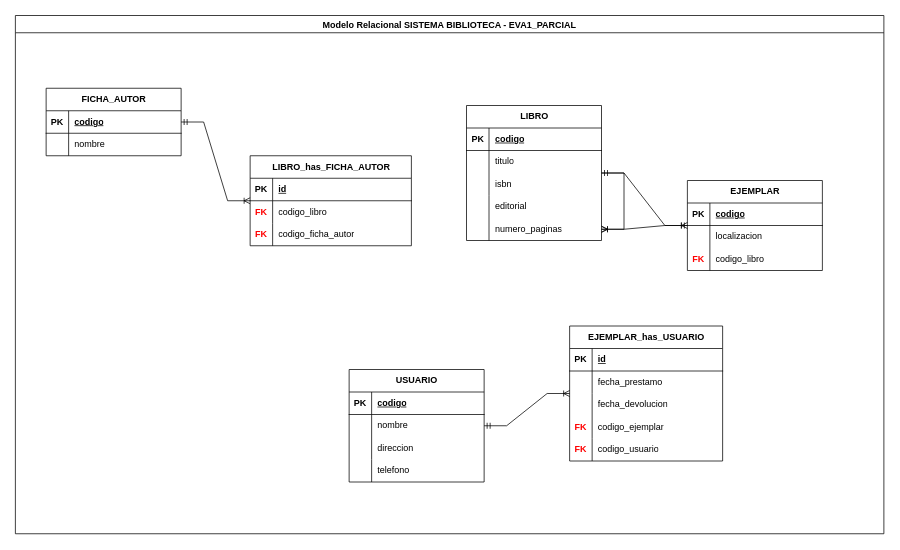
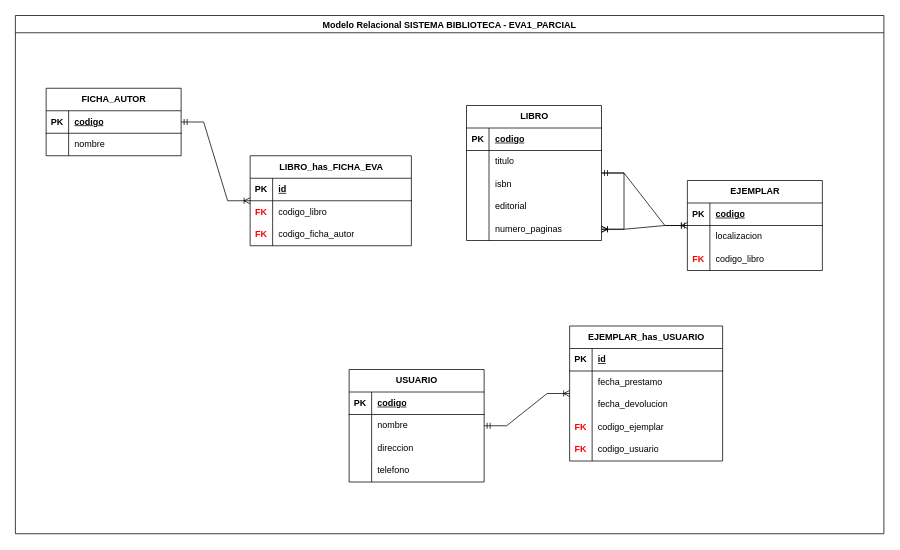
node "LIBRO_has_FICHA_AUTOR": label "LIBRO_has_FICHA_AUTOR" -> "LIBRO_has_FICHA_EVA"
